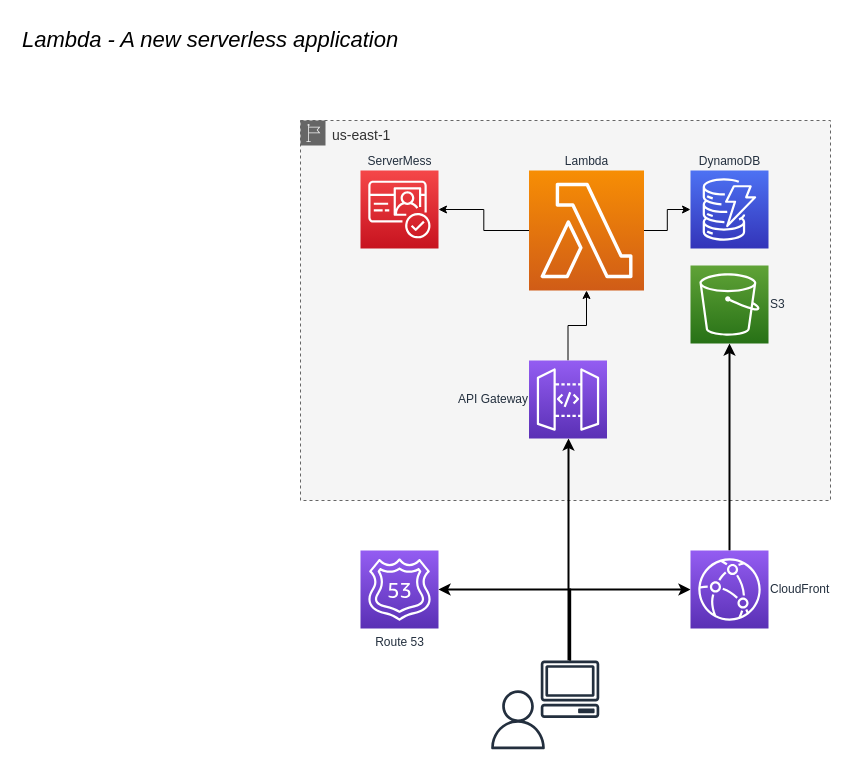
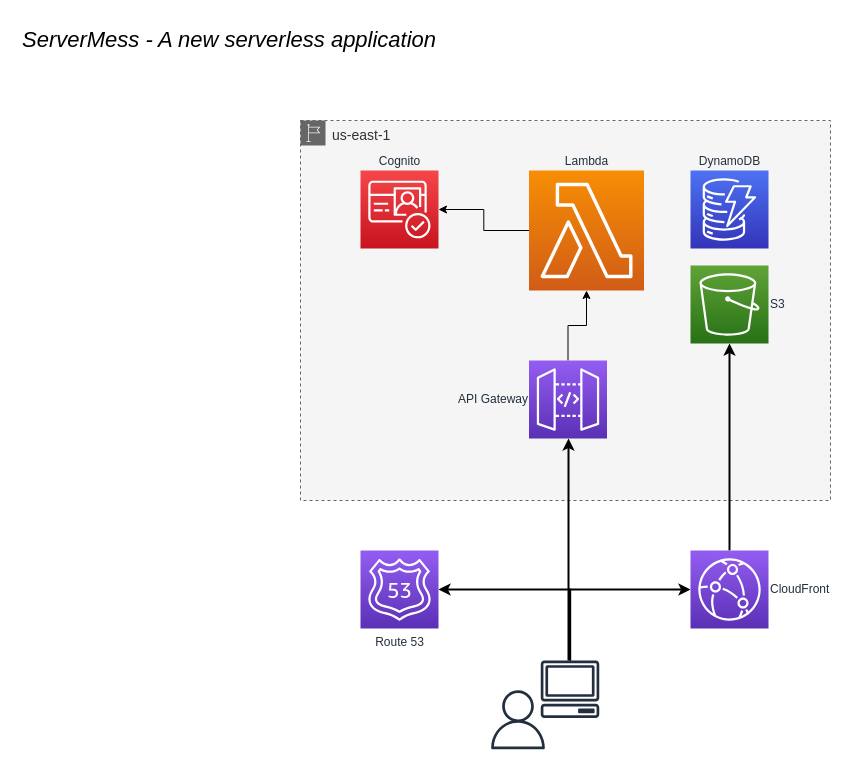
node "Lambda - A new serverless application": label "Lambda - A new serverless application" -> "ServerMess - A new serverless application"
node "ServerMess": label "ServerMess" -> "Cognito"
edge "Lambda" -> "DynamoDB": removed
